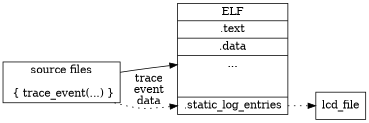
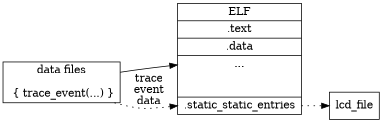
node "source files { trace_event(...) }": label "source files { trace_event(...) }" -> "data files { trace_event(...) }"
node "ELF": text ".static_log_entries" -> ".static_static_entries"
